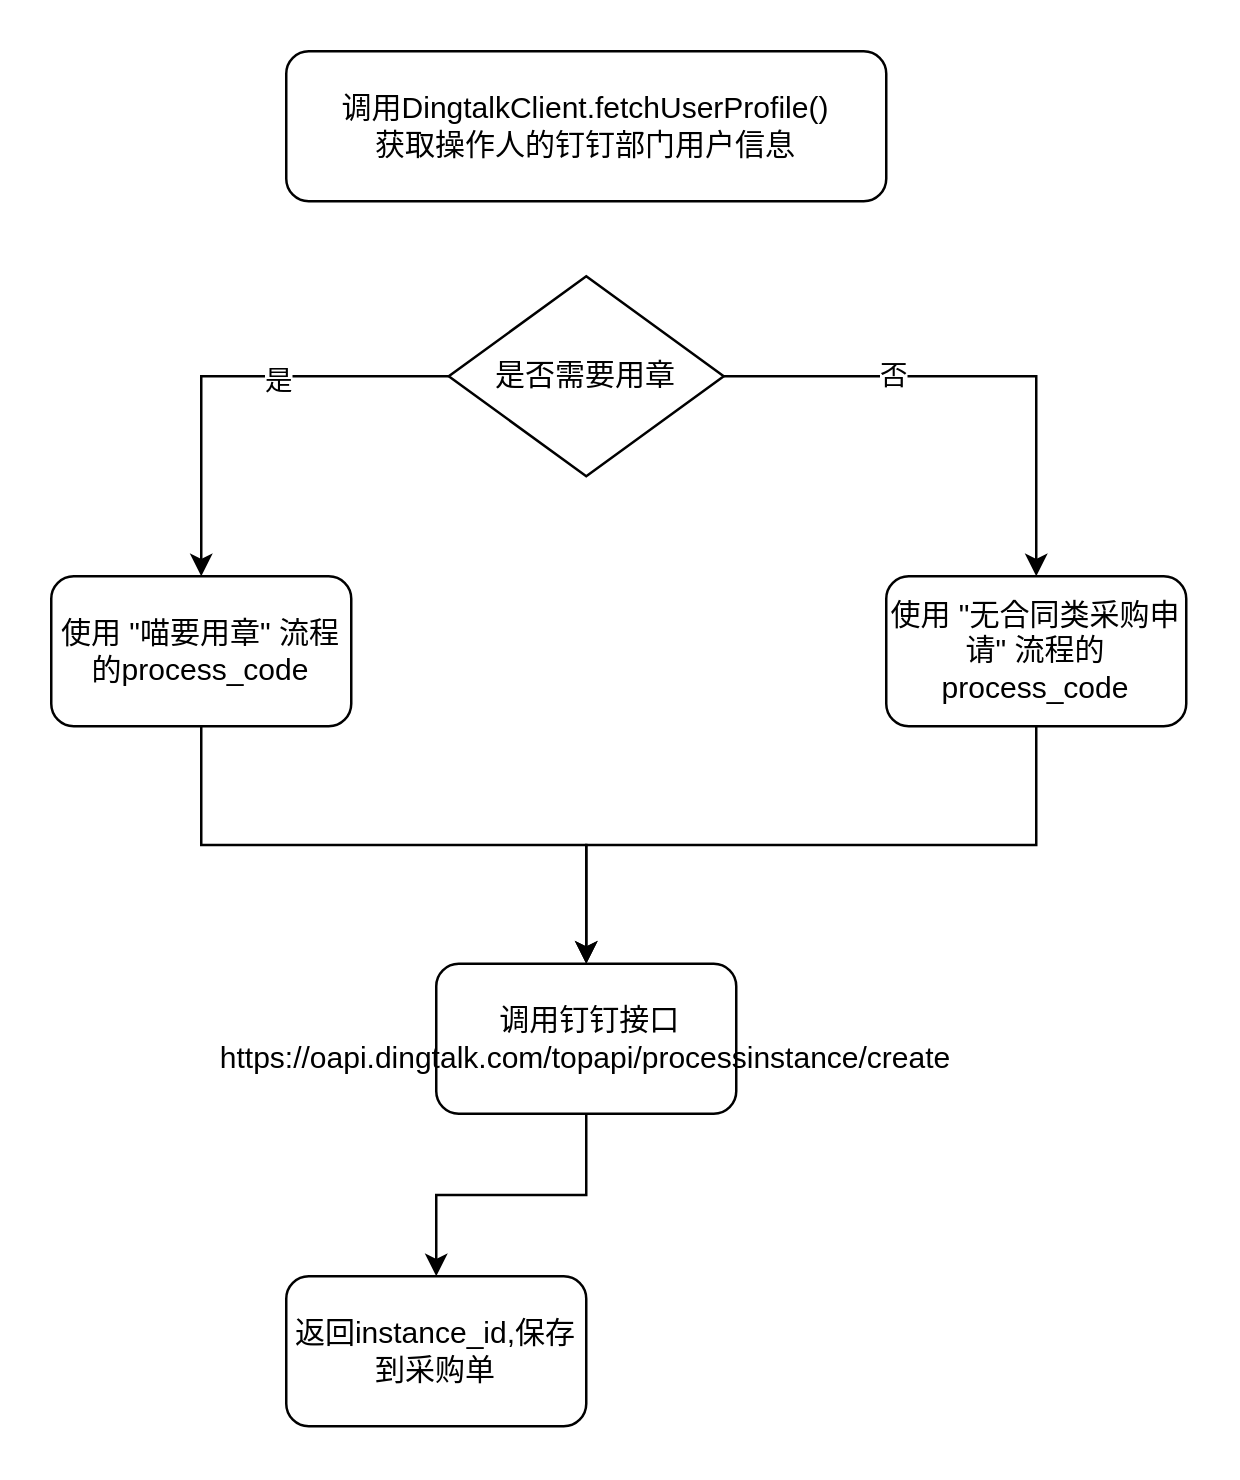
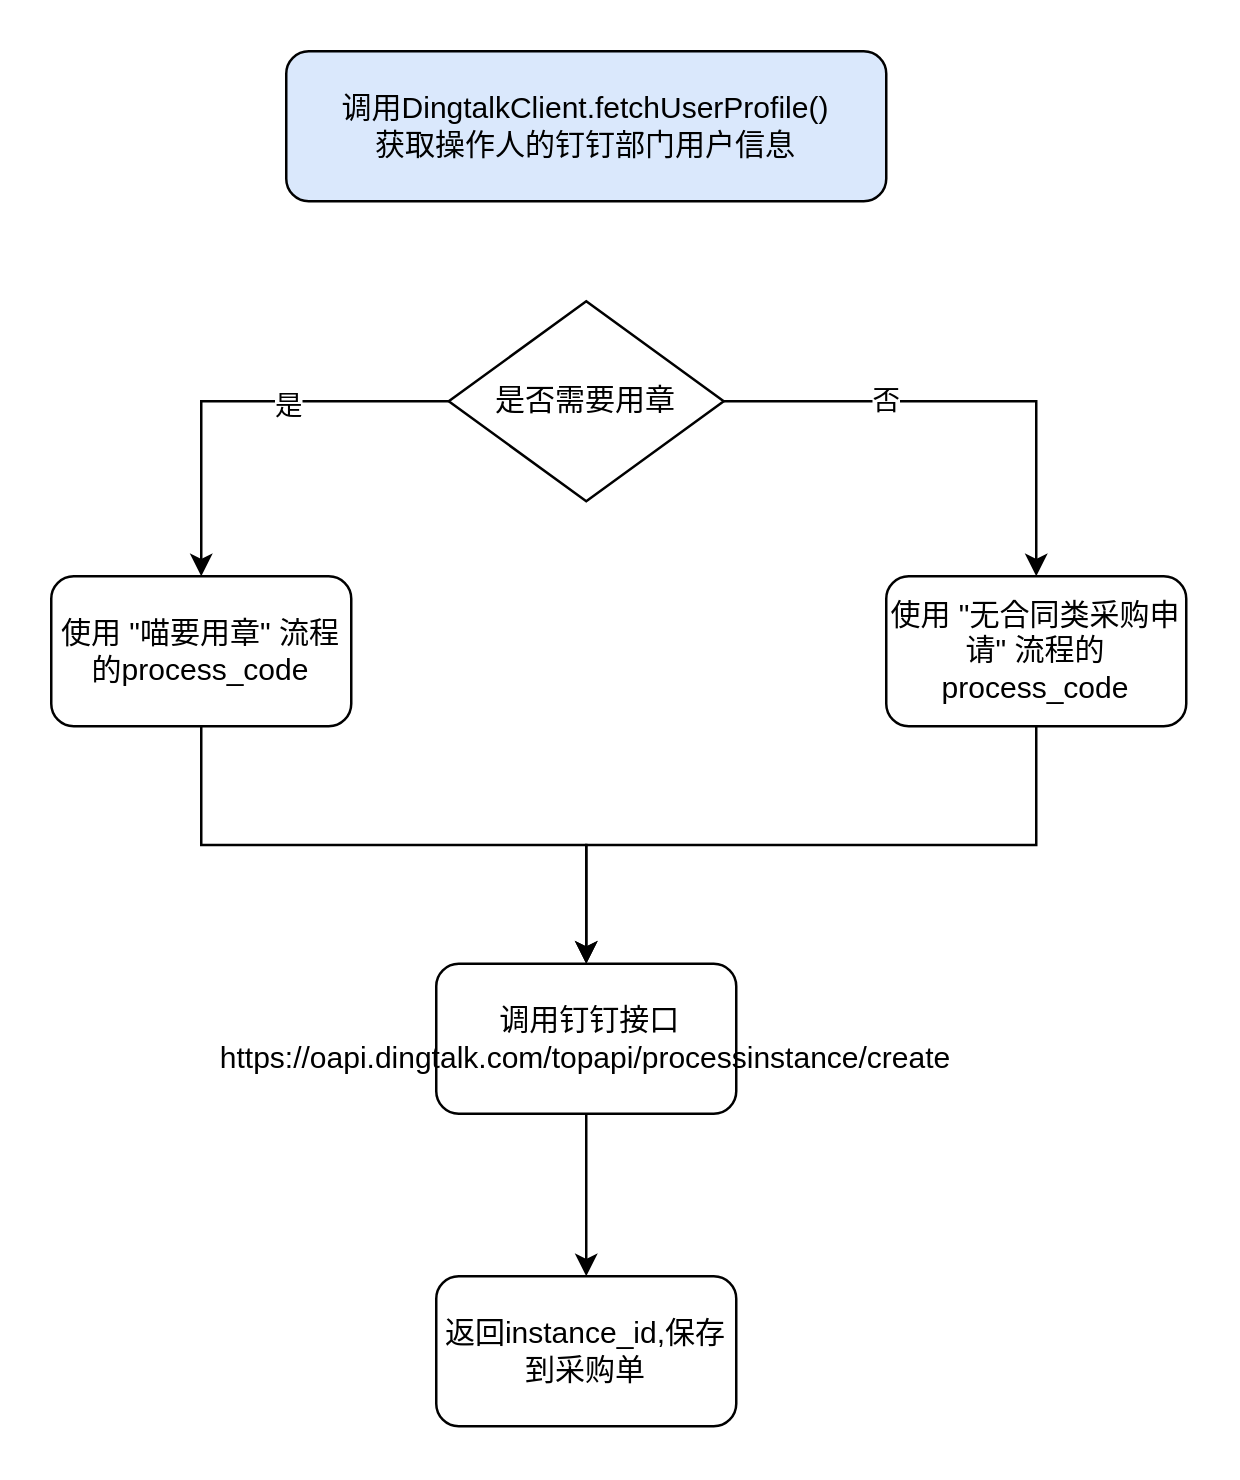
node "调用DingtalkClient.fetchUserProfile() 获取操作人的钉钉部门用户信息": fillcolor #ffffff -> #dae8fc
node "是否需要用章": moved (586, 376) -> (586, 401)
node "返回instance_id,保存到采购单": moved (436, 1351) -> (586, 1351)
